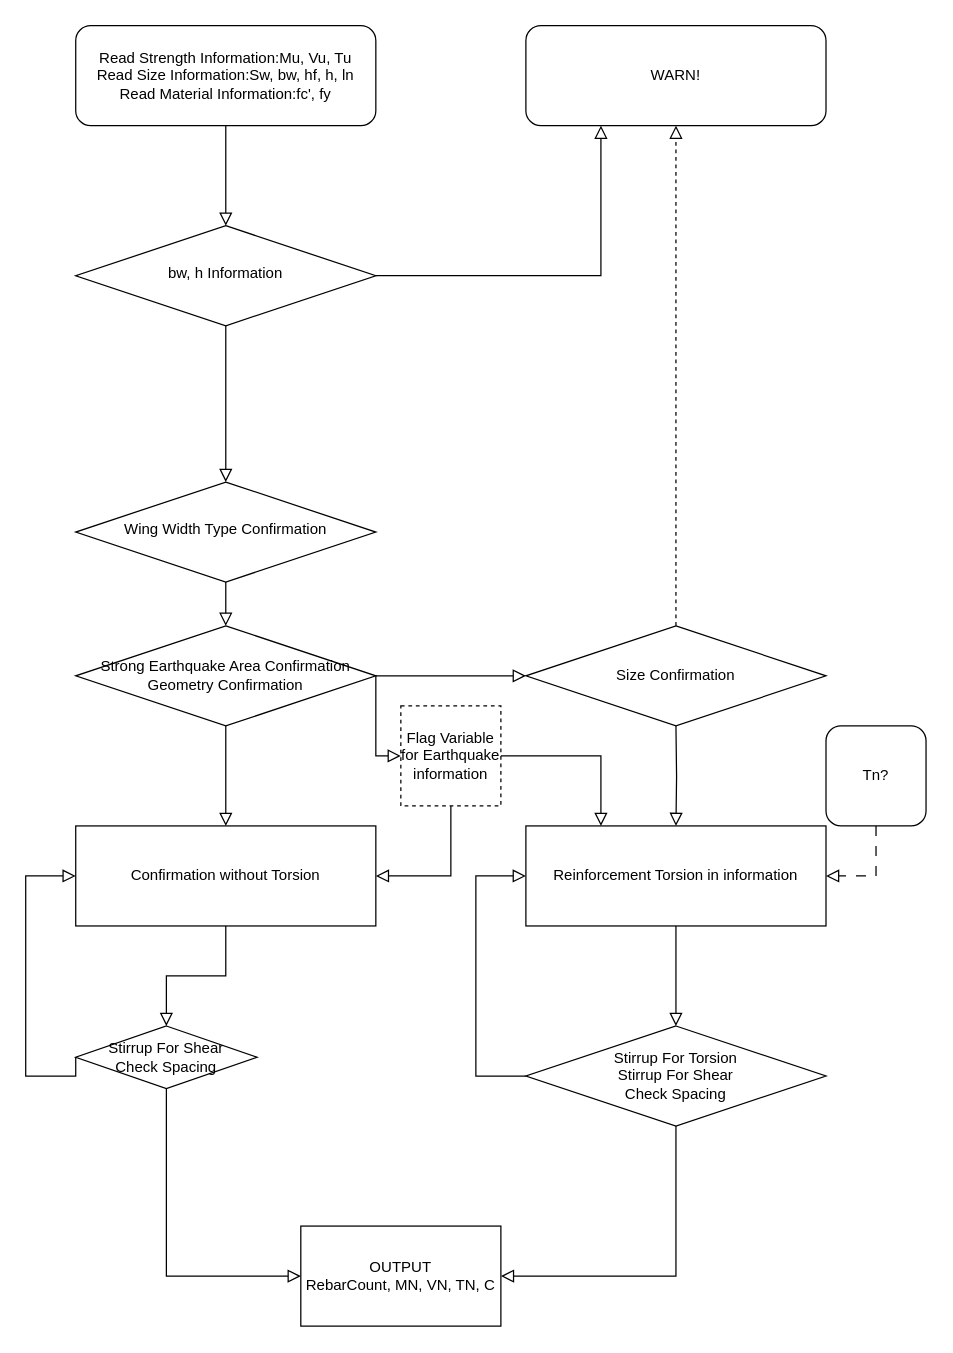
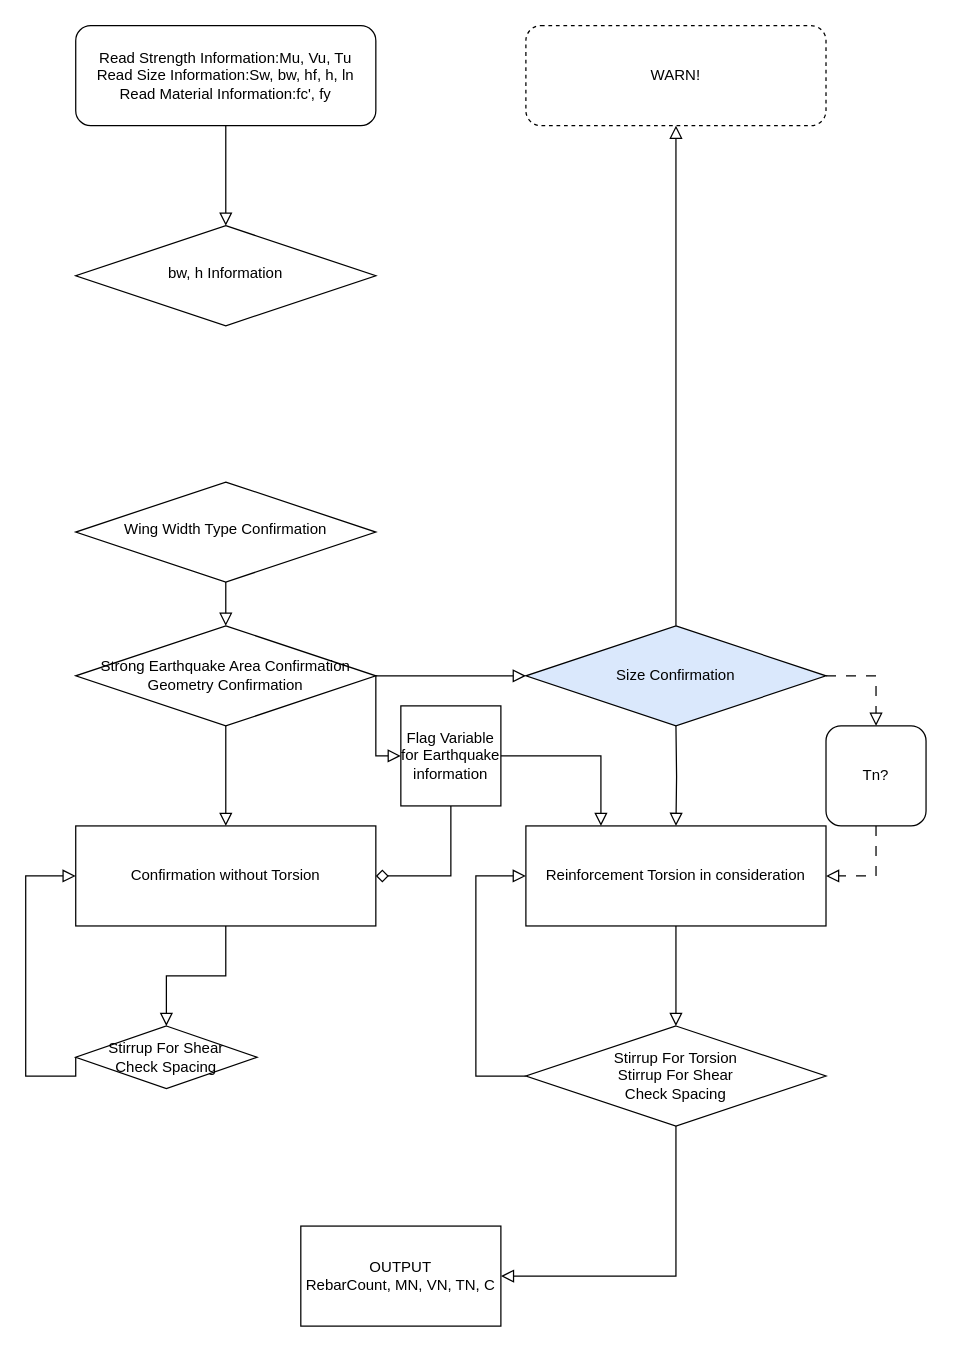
node "WARN!": style solid -> dashed
edge "bw, h Information" -> "WARN!": removed
edge "Size Confirmation" -> "WARN!": style dashed -> solid
edge "bw, h Information" -> "Wing Width Type Confirmation": removed
node "Size Confirmation": fillcolor #ffffff -> #dae8fc
edge "Size Confirmation" -> "Tn?": added
node "Flag Variable for Earthquake information": style dashed -> solid
edge "Flag Variable for Earthquake information" -> "Confirmation without Torsion": arrowhead block -> diamond
node "Reinforcement Torsion in information": label "Reinforcement Torsion in information" -> "Reinforcement Torsion in consideration"
edge "Stirrup For Shear Check Spacing" -> "OUTPUT RebarCount, MN, VN, TN, C": removed
